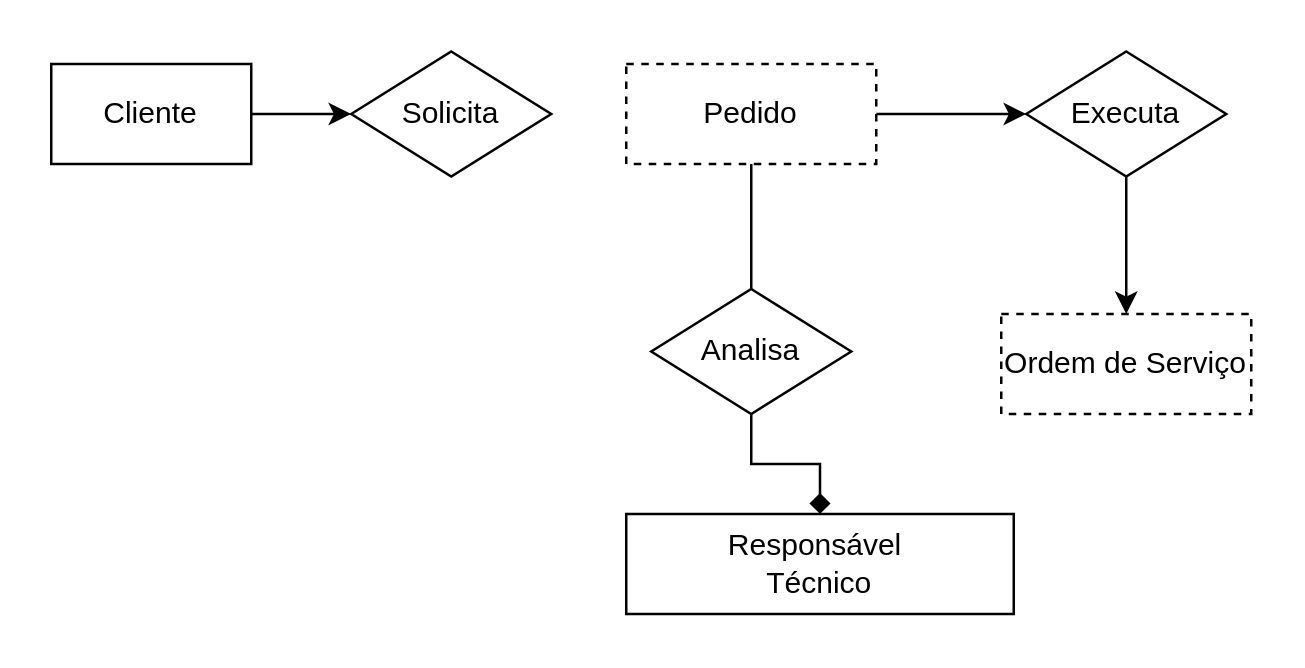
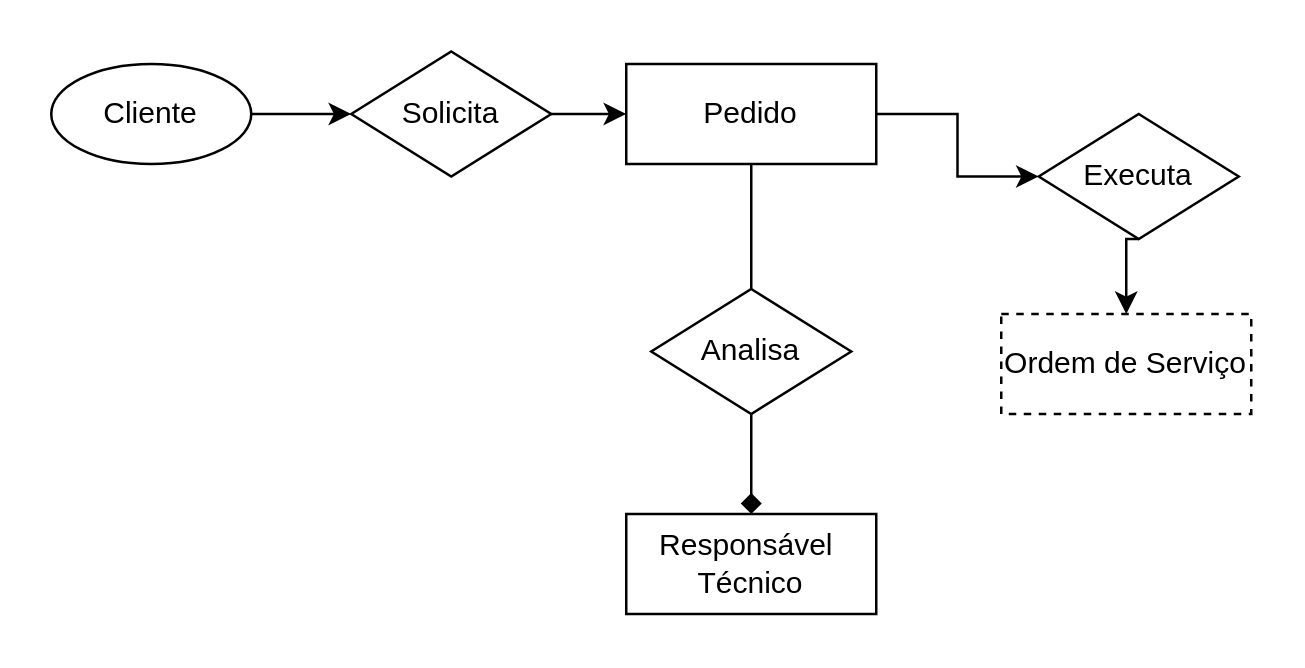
node "Cliente": shape rectangle -> ellipse
edge "Solicita" -> "Pedido": added
node "Pedido": style dashed -> solid
node "Executa": moved (1126, 114) -> (1139, 176)
node "Responsável Técnico": size 388x100 -> 250x100
